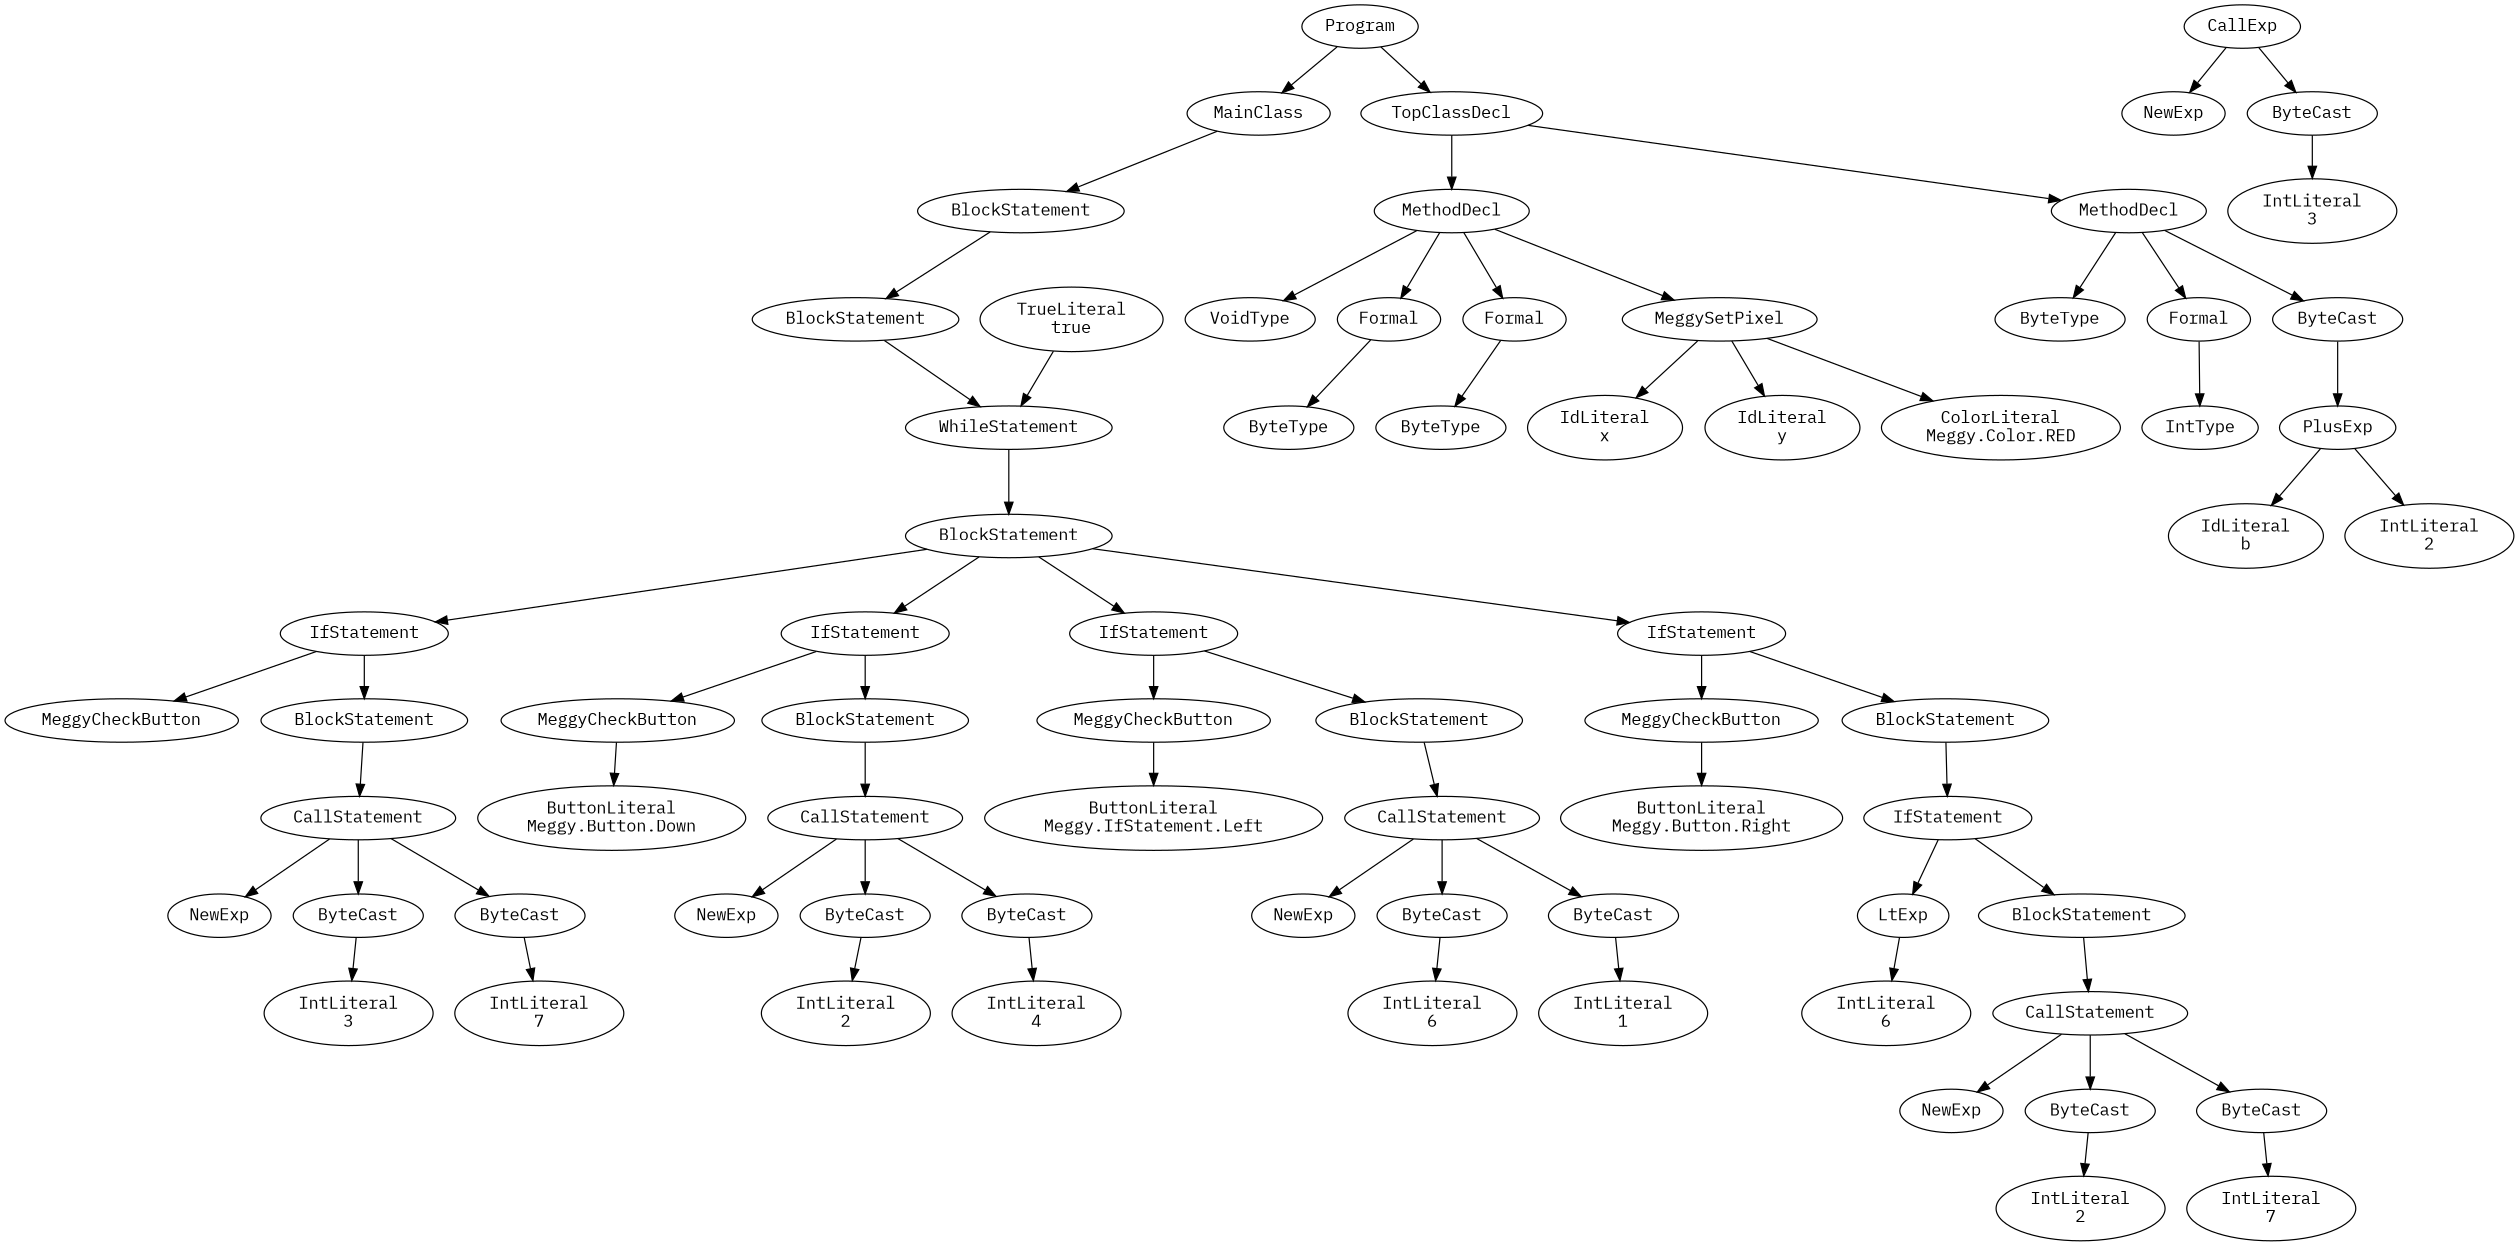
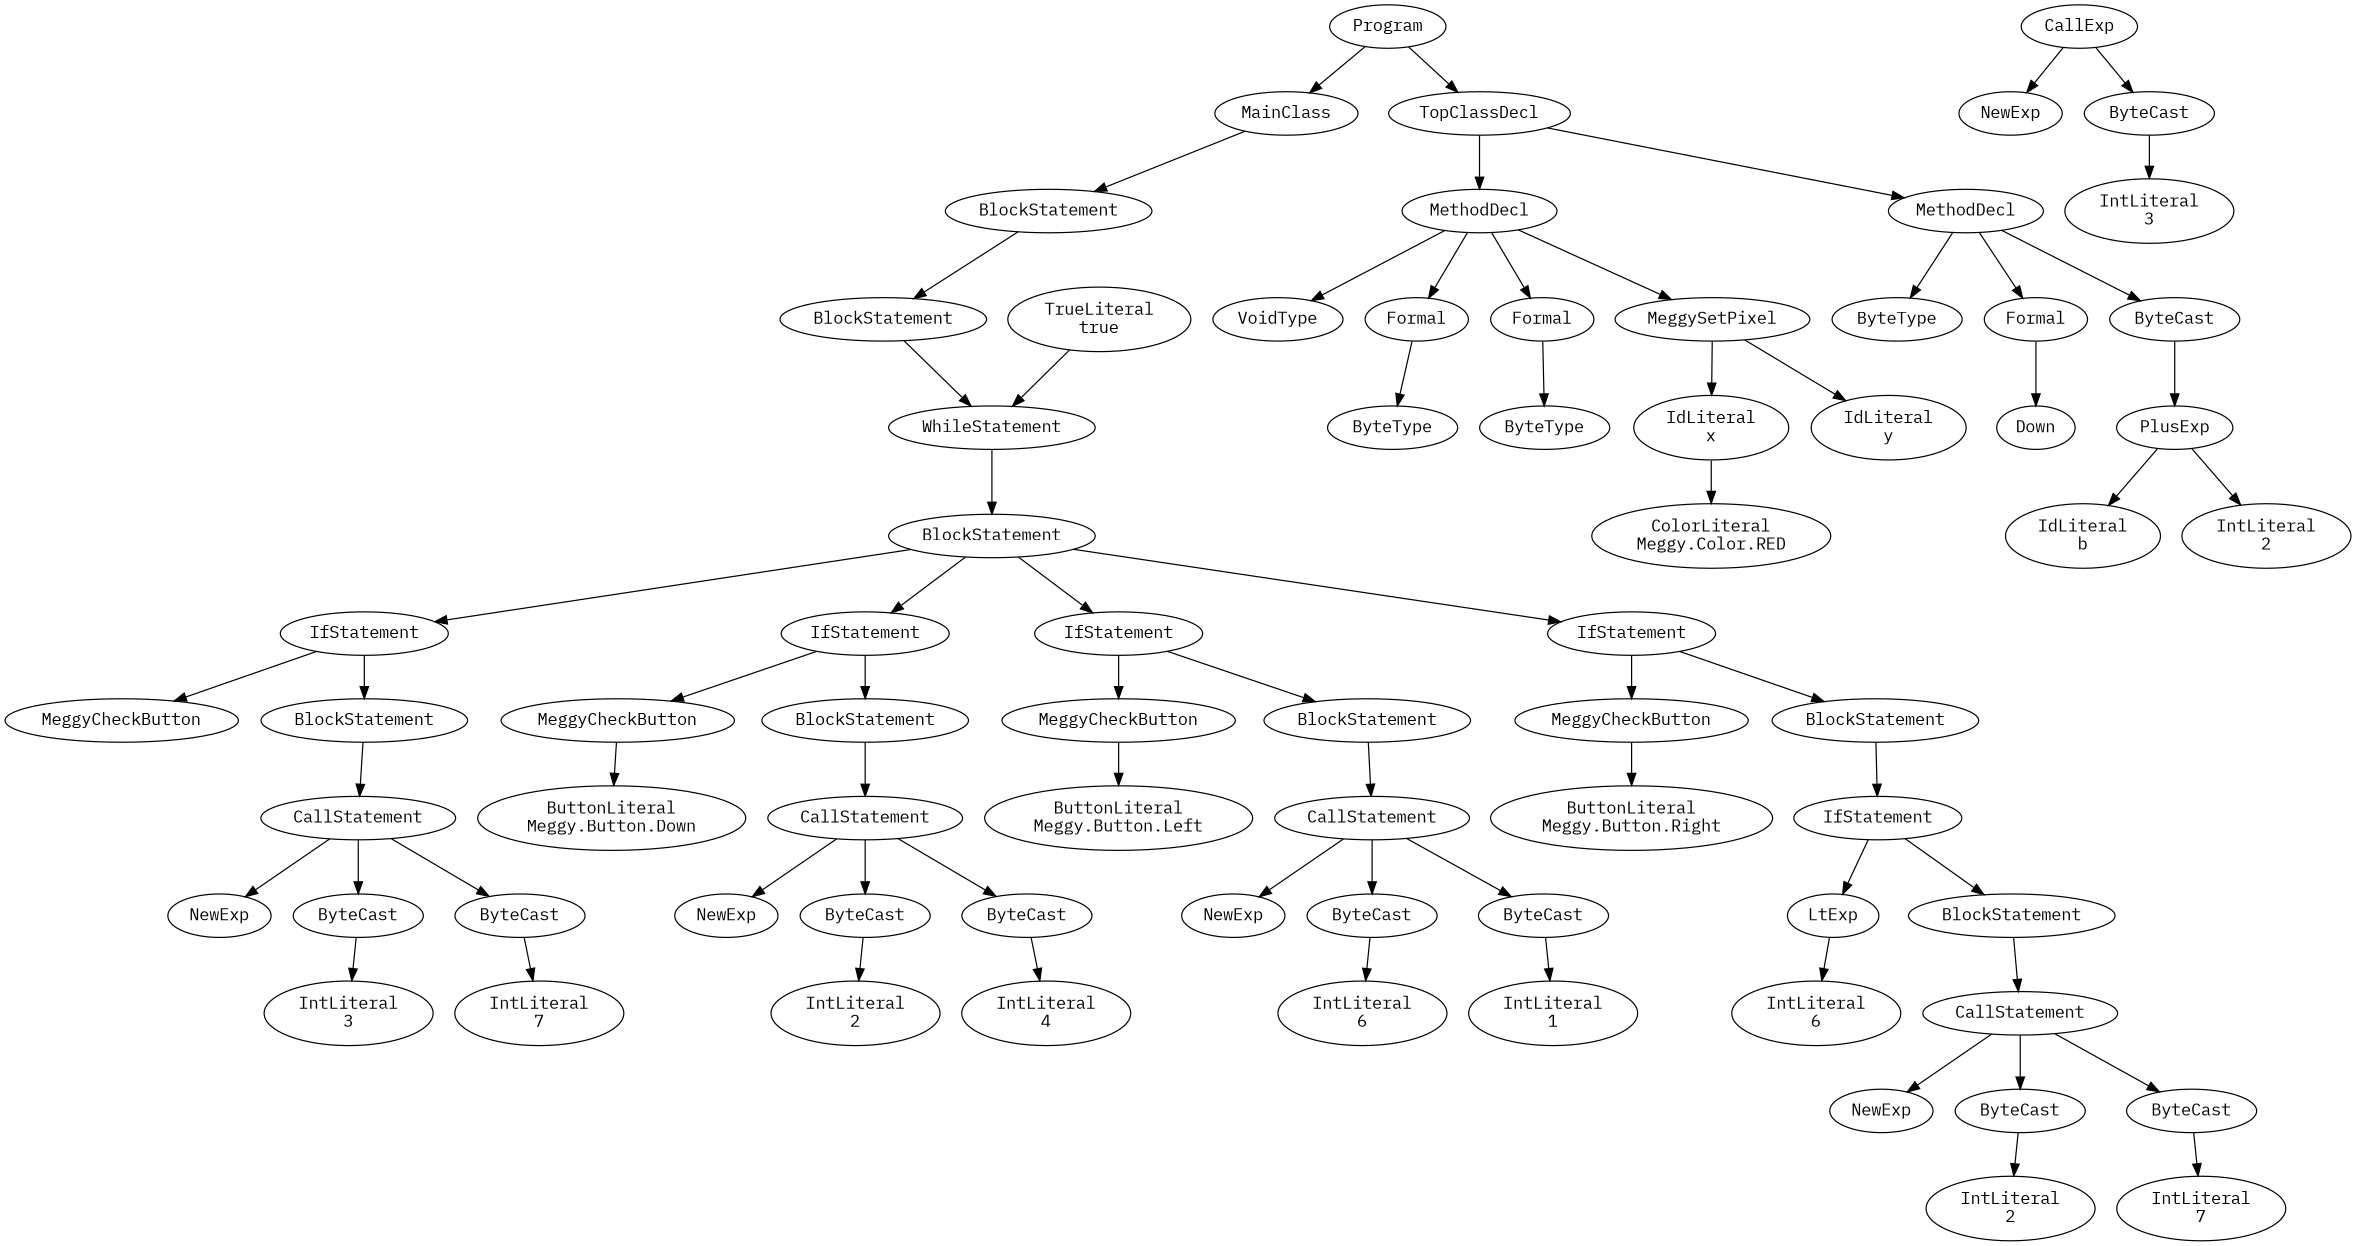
edge "MeggySetPixel" -> "ColorLiteral Meggy.Color.RED": now "IdLiteral x" -> "ColorLiteral Meggy.Color.RED"
node "IntType": label "IntType" -> "Down"
node "ButtonLiteral Meggy.IfStatement.Left": label "ButtonLiteral Meggy.IfStatement.Left" -> "ButtonLiteral Meggy.Button.Left"
